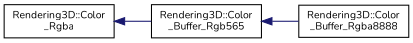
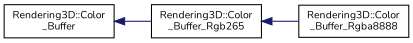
node "Rendering3D::Color _Rgba": label "Rendering3D::Color _Rgba" -> "Rendering3D::Color _Buffer"
node "Rendering3D::Color _Buffer_Rgb565": label "Rendering3D::Color _Buffer_Rgb565" -> "Rendering3D::Color _Buffer_Rgb265"
